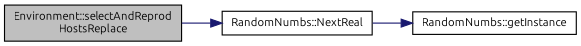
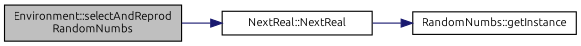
node "Environment::selectAndReprod HostsReplace": label "Environment::selectAndReprod HostsReplace" -> "Environment::selectAndReprod RandomNumbs"
node "RandomNumbs::NextReal": label "RandomNumbs::NextReal" -> "NextReal::NextReal"
